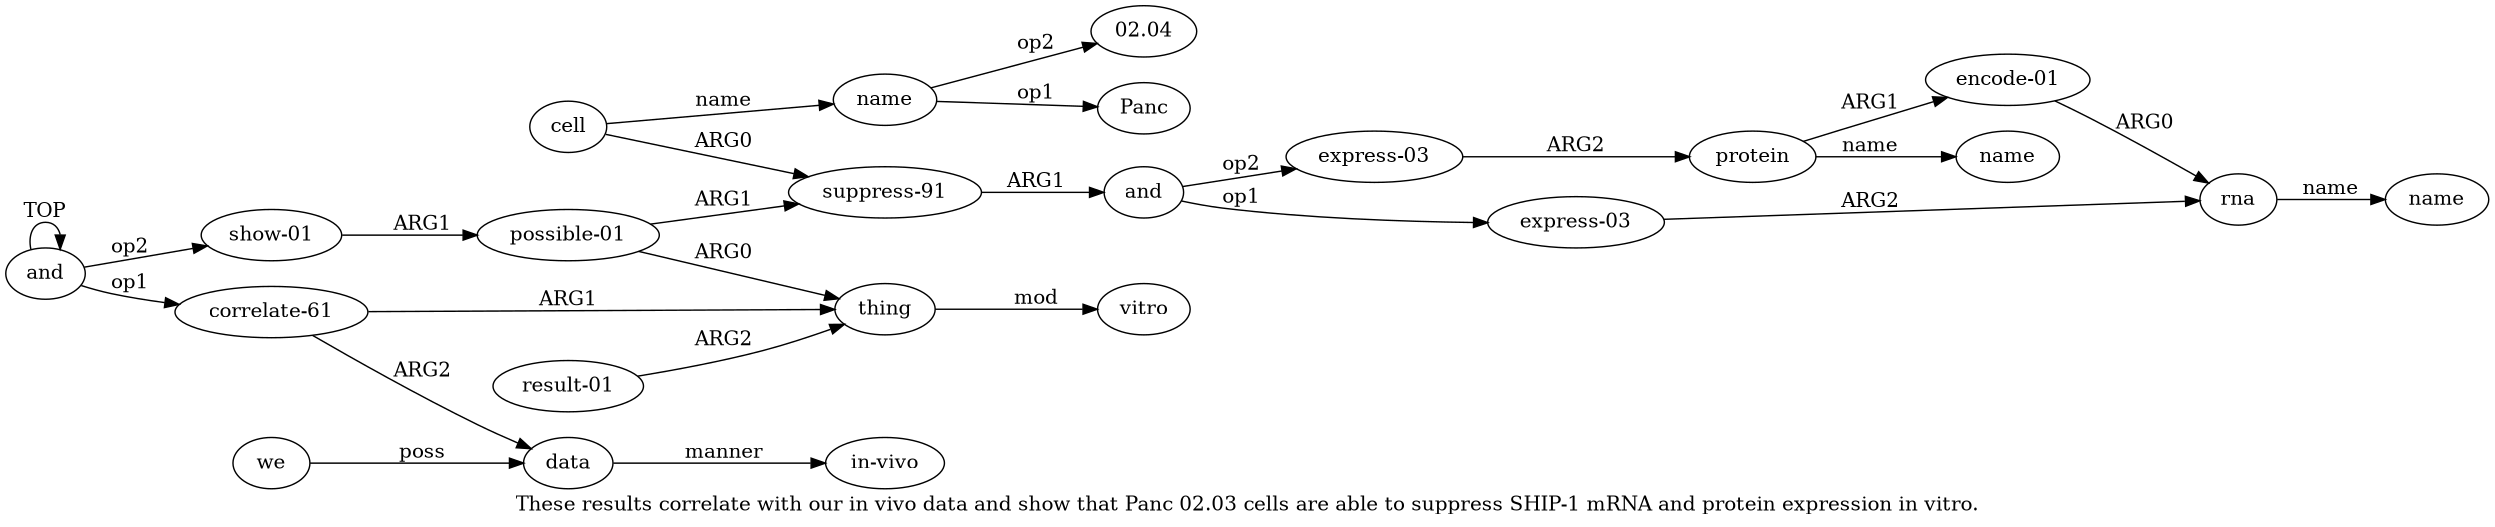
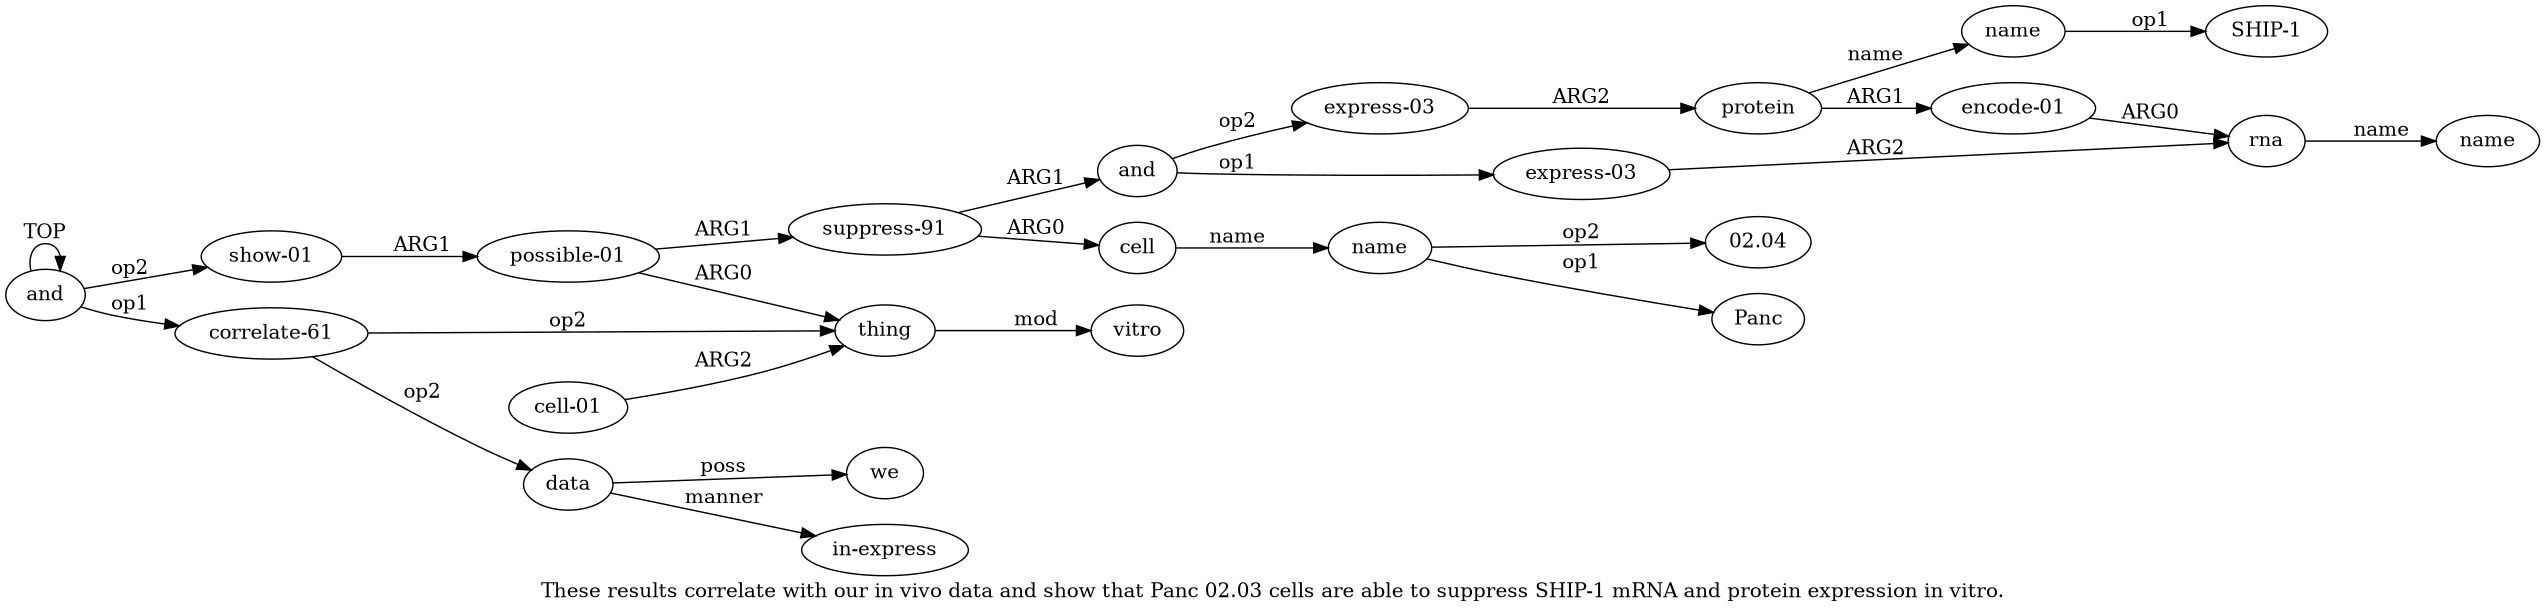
node "SHIP-1": added
edge "cell" -> "suppress-91": reversed
edge "correlate-61" -> "thing": label "ARG1" -> "op2"
edge "correlate-61" -> "data": label "ARG2" -> "op2"
node "result-01": label "result-01" -> "cell-01"
edge "we" -> "data": reversed
node "in-vivo": label "in-vivo" -> "in-express"
